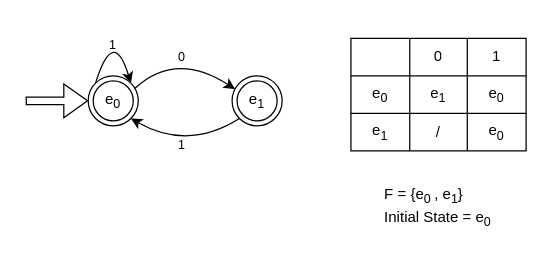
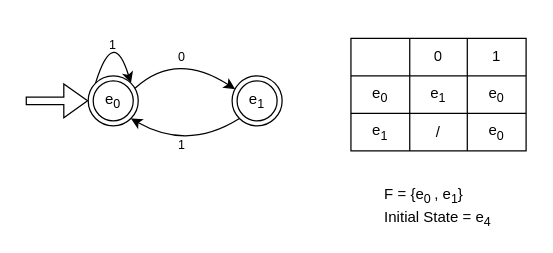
node "F = {e0 , e1} Initial State = e0": label "F = {e0 , e1} Initial State = e0" -> "F = {e0 , e1} Initial State = e4"
